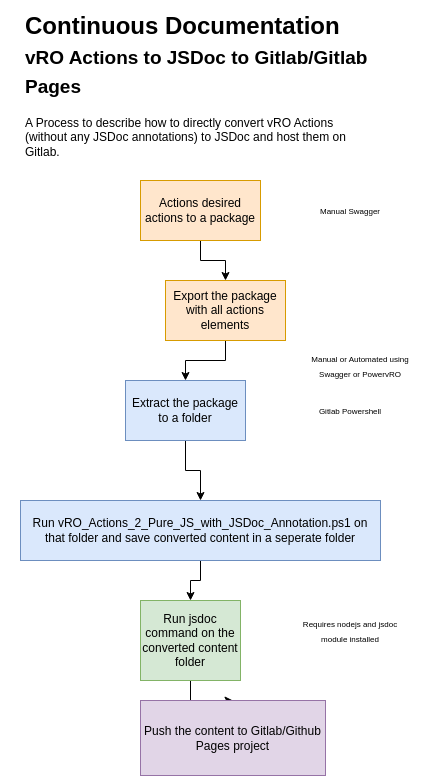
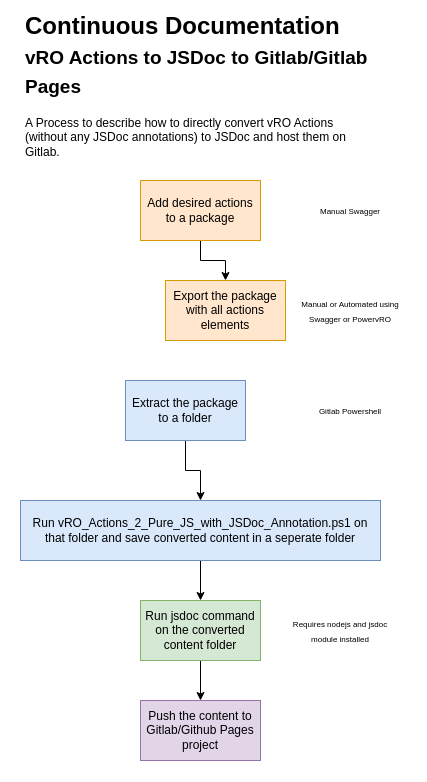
node "Actions desired actions to a package": label "Actions desired actions to a package" -> "Add desired actions to a package"
edge "Export the package with all actions elements" -> "Extract the package to a folder": removed
node "Manual or Automated using Swagger or PowervRO": moved (361, 366) -> (351, 311)
node "Requires nodejs and jsdoc module installed": moved (351, 631) -> (341, 631)
node "Run jsdoc command on the converted content folder": size 100x80 -> 120x60
node "Push the content to Gitlab/Github Pages project": size 185x75 -> 120x60
